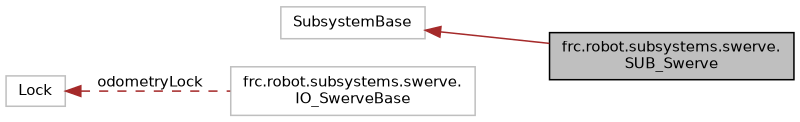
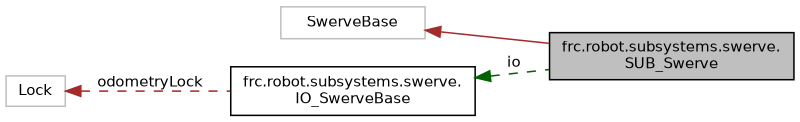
node "SubsystemBase": label "SubsystemBase" -> "SwerveBase"
edge "frc.robot.subsystems.swerve. SUB_Swerve" -> "frc.robot.subsystems.swerve. IO_SwerveBase": added, label "io"
node "frc.robot.subsystems.swerve. IO_SwerveBase": color grey75 -> black
